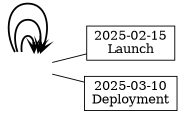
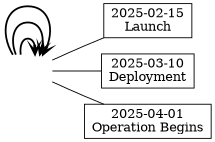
node "2025-04-01 Operation Begins": added
